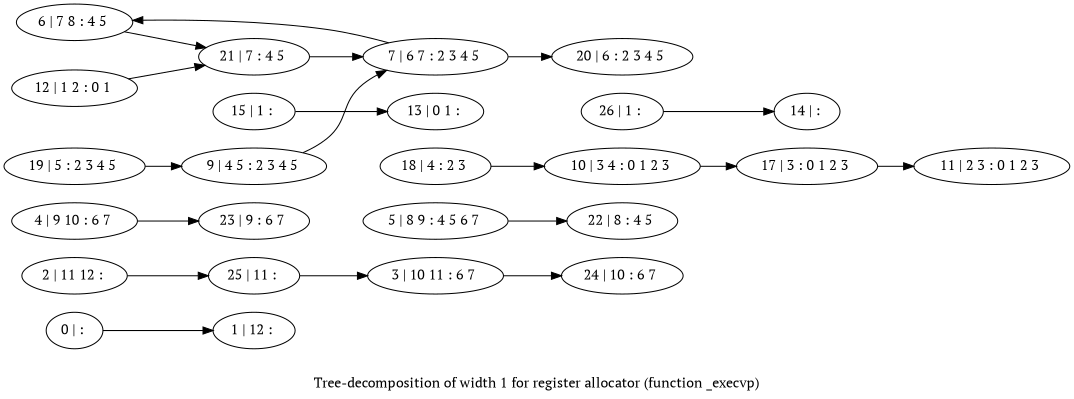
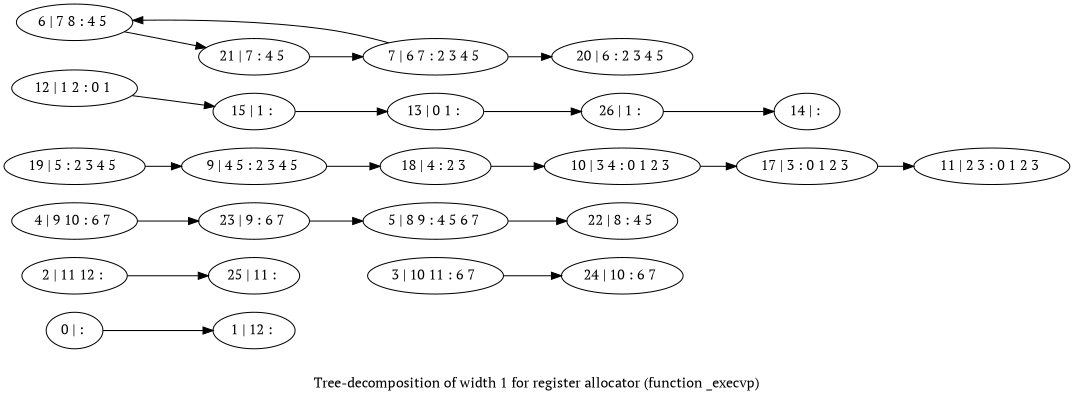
edge "12 | 1 2 : 0 1" -> "21 | 7 : 4 5": now "12 | 1 2 : 0 1" -> "15 | 1 :"
edge "13 | 0 1 :" -> "26 | 1 :": added
edge "9 | 4 5 : 2 3 4 5" -> "7 | 6 7 : 2 3 4 5": now "9 | 4 5 : 2 3 4 5" -> "18 | 4 : 2 3"
edge "23 | 9 : 6 7" -> "5 | 8 9 : 4 5 6 7": added
edge "25 | 11 :" -> "3 | 10 11 : 6 7": removed
